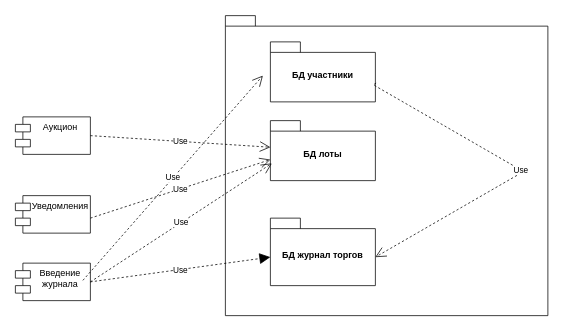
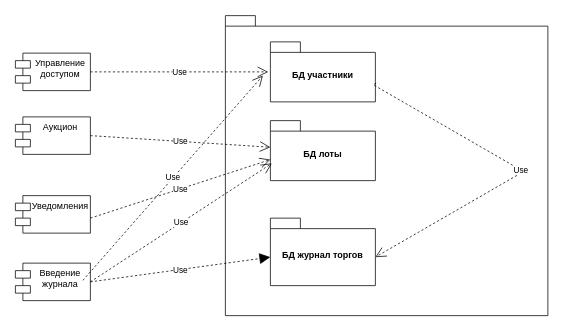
node "Управление доступом": added
edge "Управление доступом" -> "БД участники": added, label "Use"
